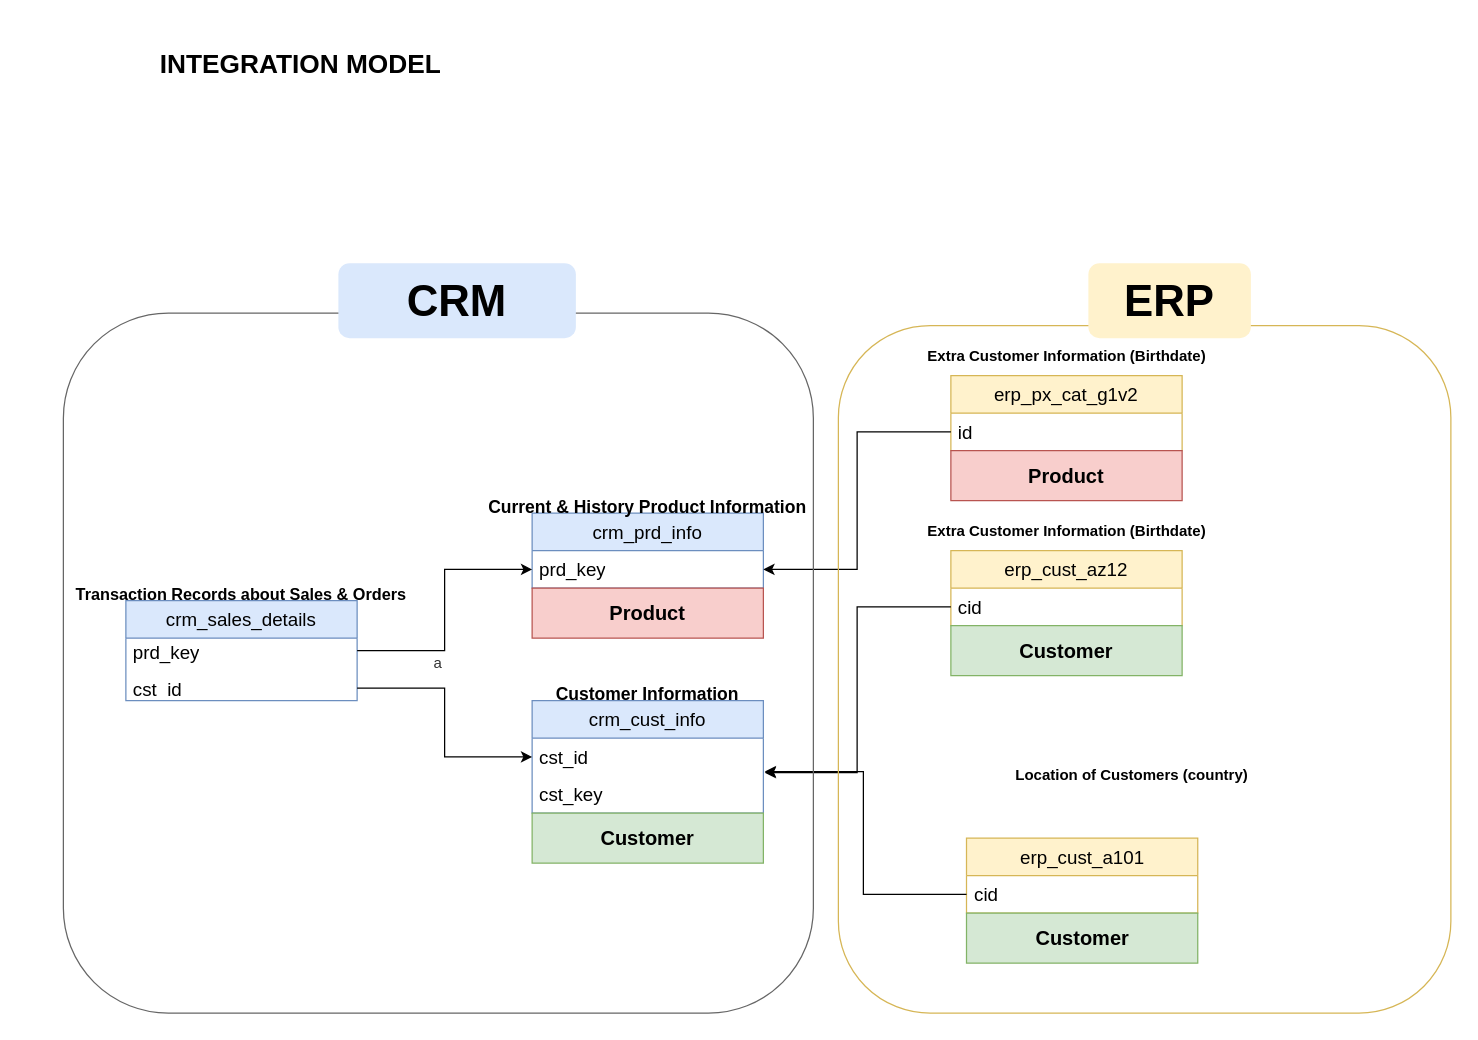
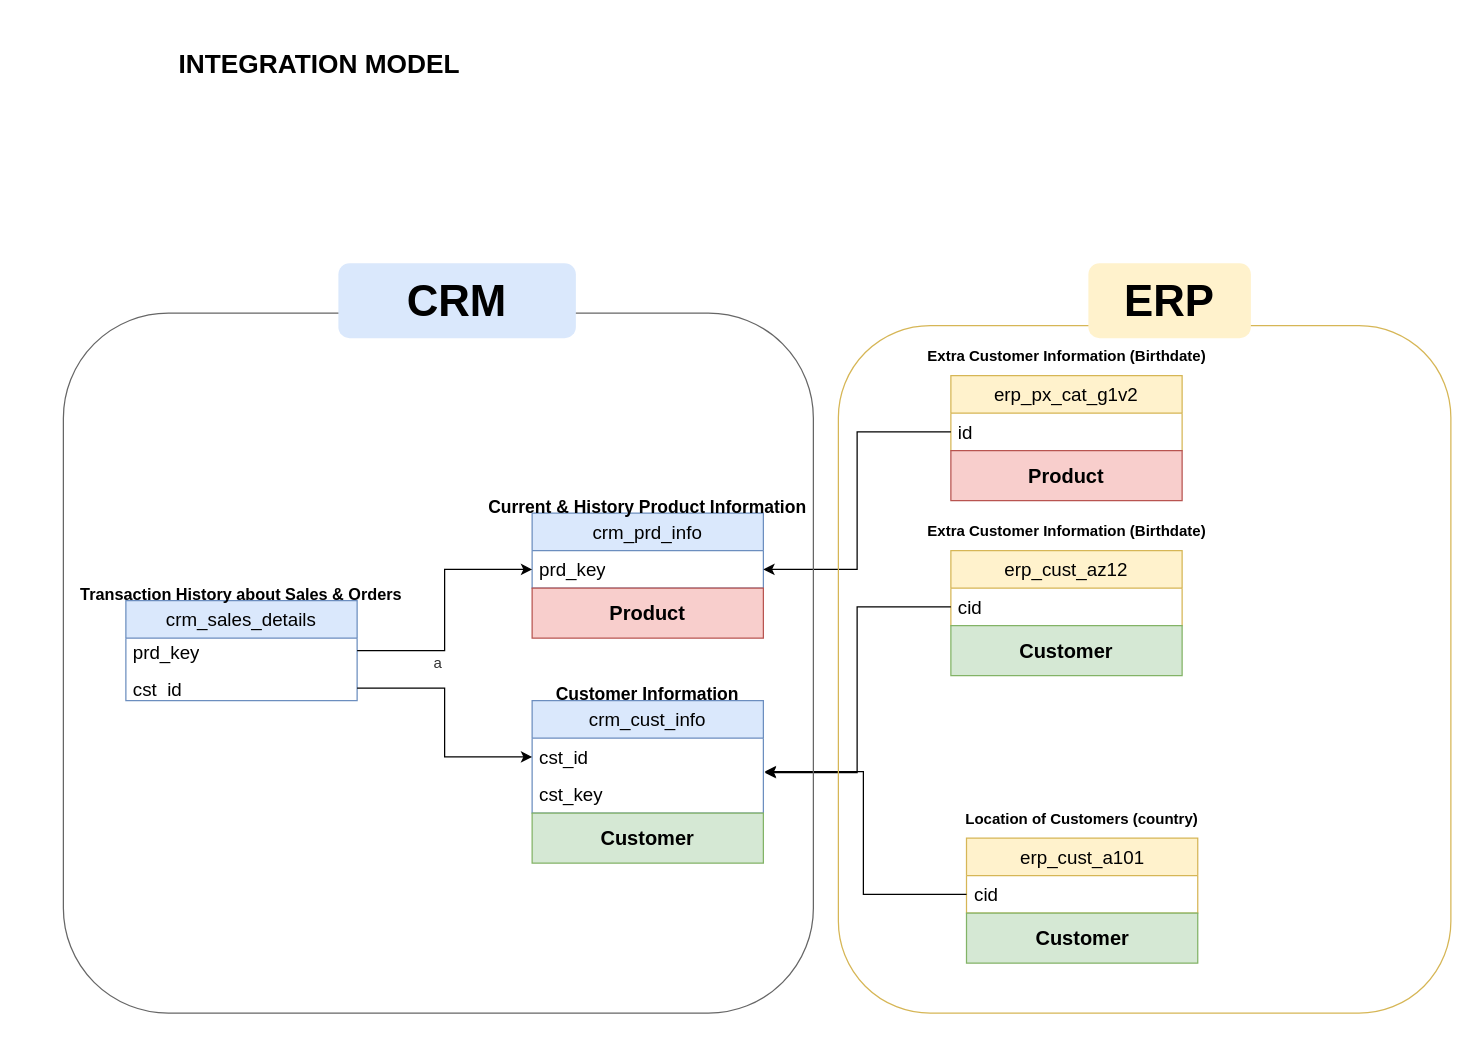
node "INTEGRATION MODEL": moved (301, 63) -> (319, 63)
node "Transaction Records about Sales & Orders": label "Transaction Records about Sales & Orders" -> "Transaction History about Sales & Orders"
node "Location of Customers (country)": moved (1132, 776) -> (1082, 819)
